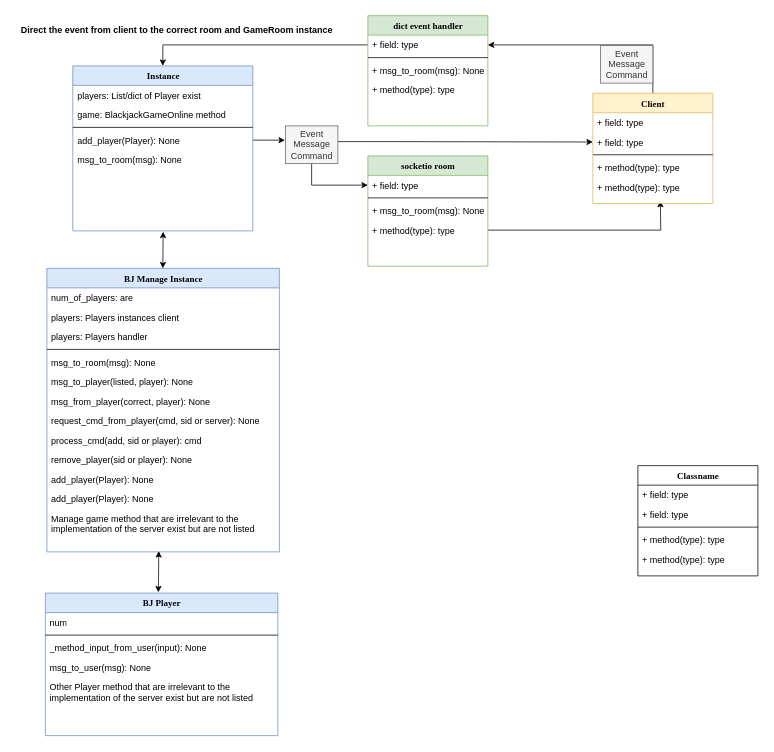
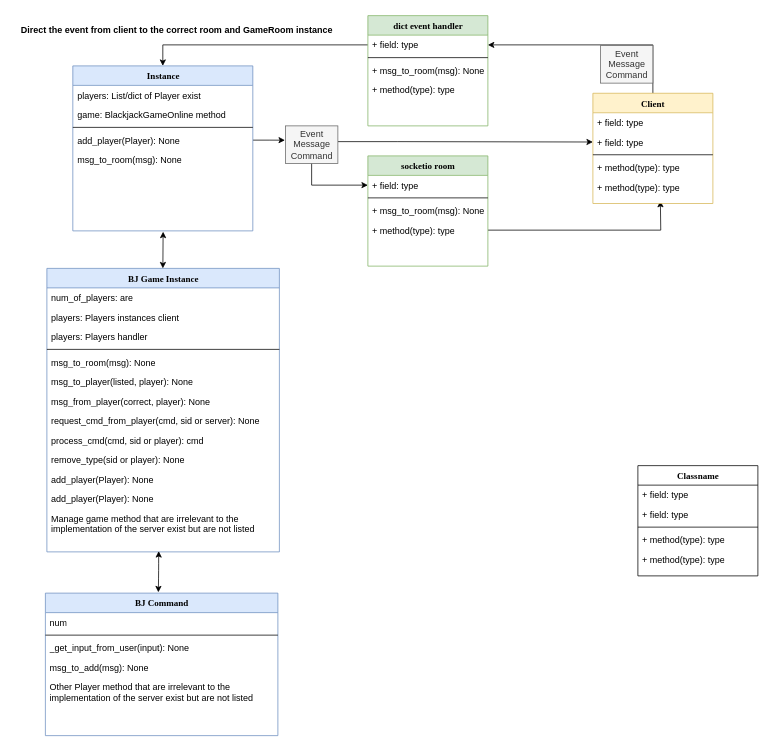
node "BJ Manage Instance": label "BJ Manage Instance" -> "BJ Game Instance"
node "process_cmd(add, sid or player): cmd": label "process_cmd(add, sid or player): cmd" -> "process_cmd(cmd, sid or player): cmd"
node "remove_player(sid or player): None": label "remove_player(sid or player): None" -> "remove_type(sid or player): None"
node "BJ Player": label "BJ Player" -> "BJ Command"
node "_method_input_from_user(input): None": label "_method_input_from_user(input): None" -> "_get_input_from_user(input): None"
node "msg_to_user(msg): None": label "msg_to_user(msg): None" -> "msg_to_add(msg): None"
